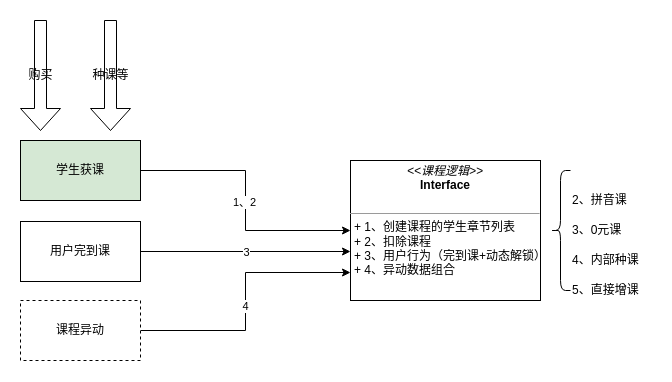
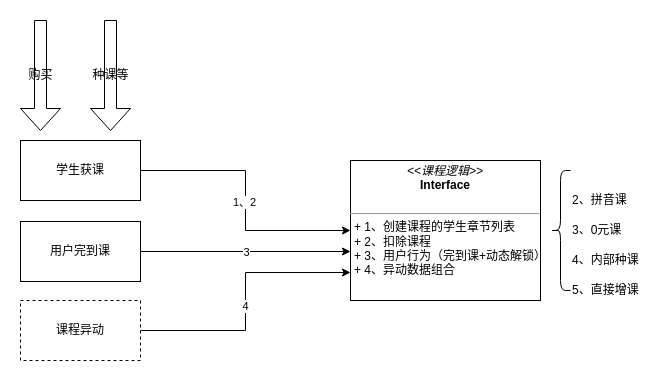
node "学生获课": fillcolor #d5e8d4 -> #ffffff
